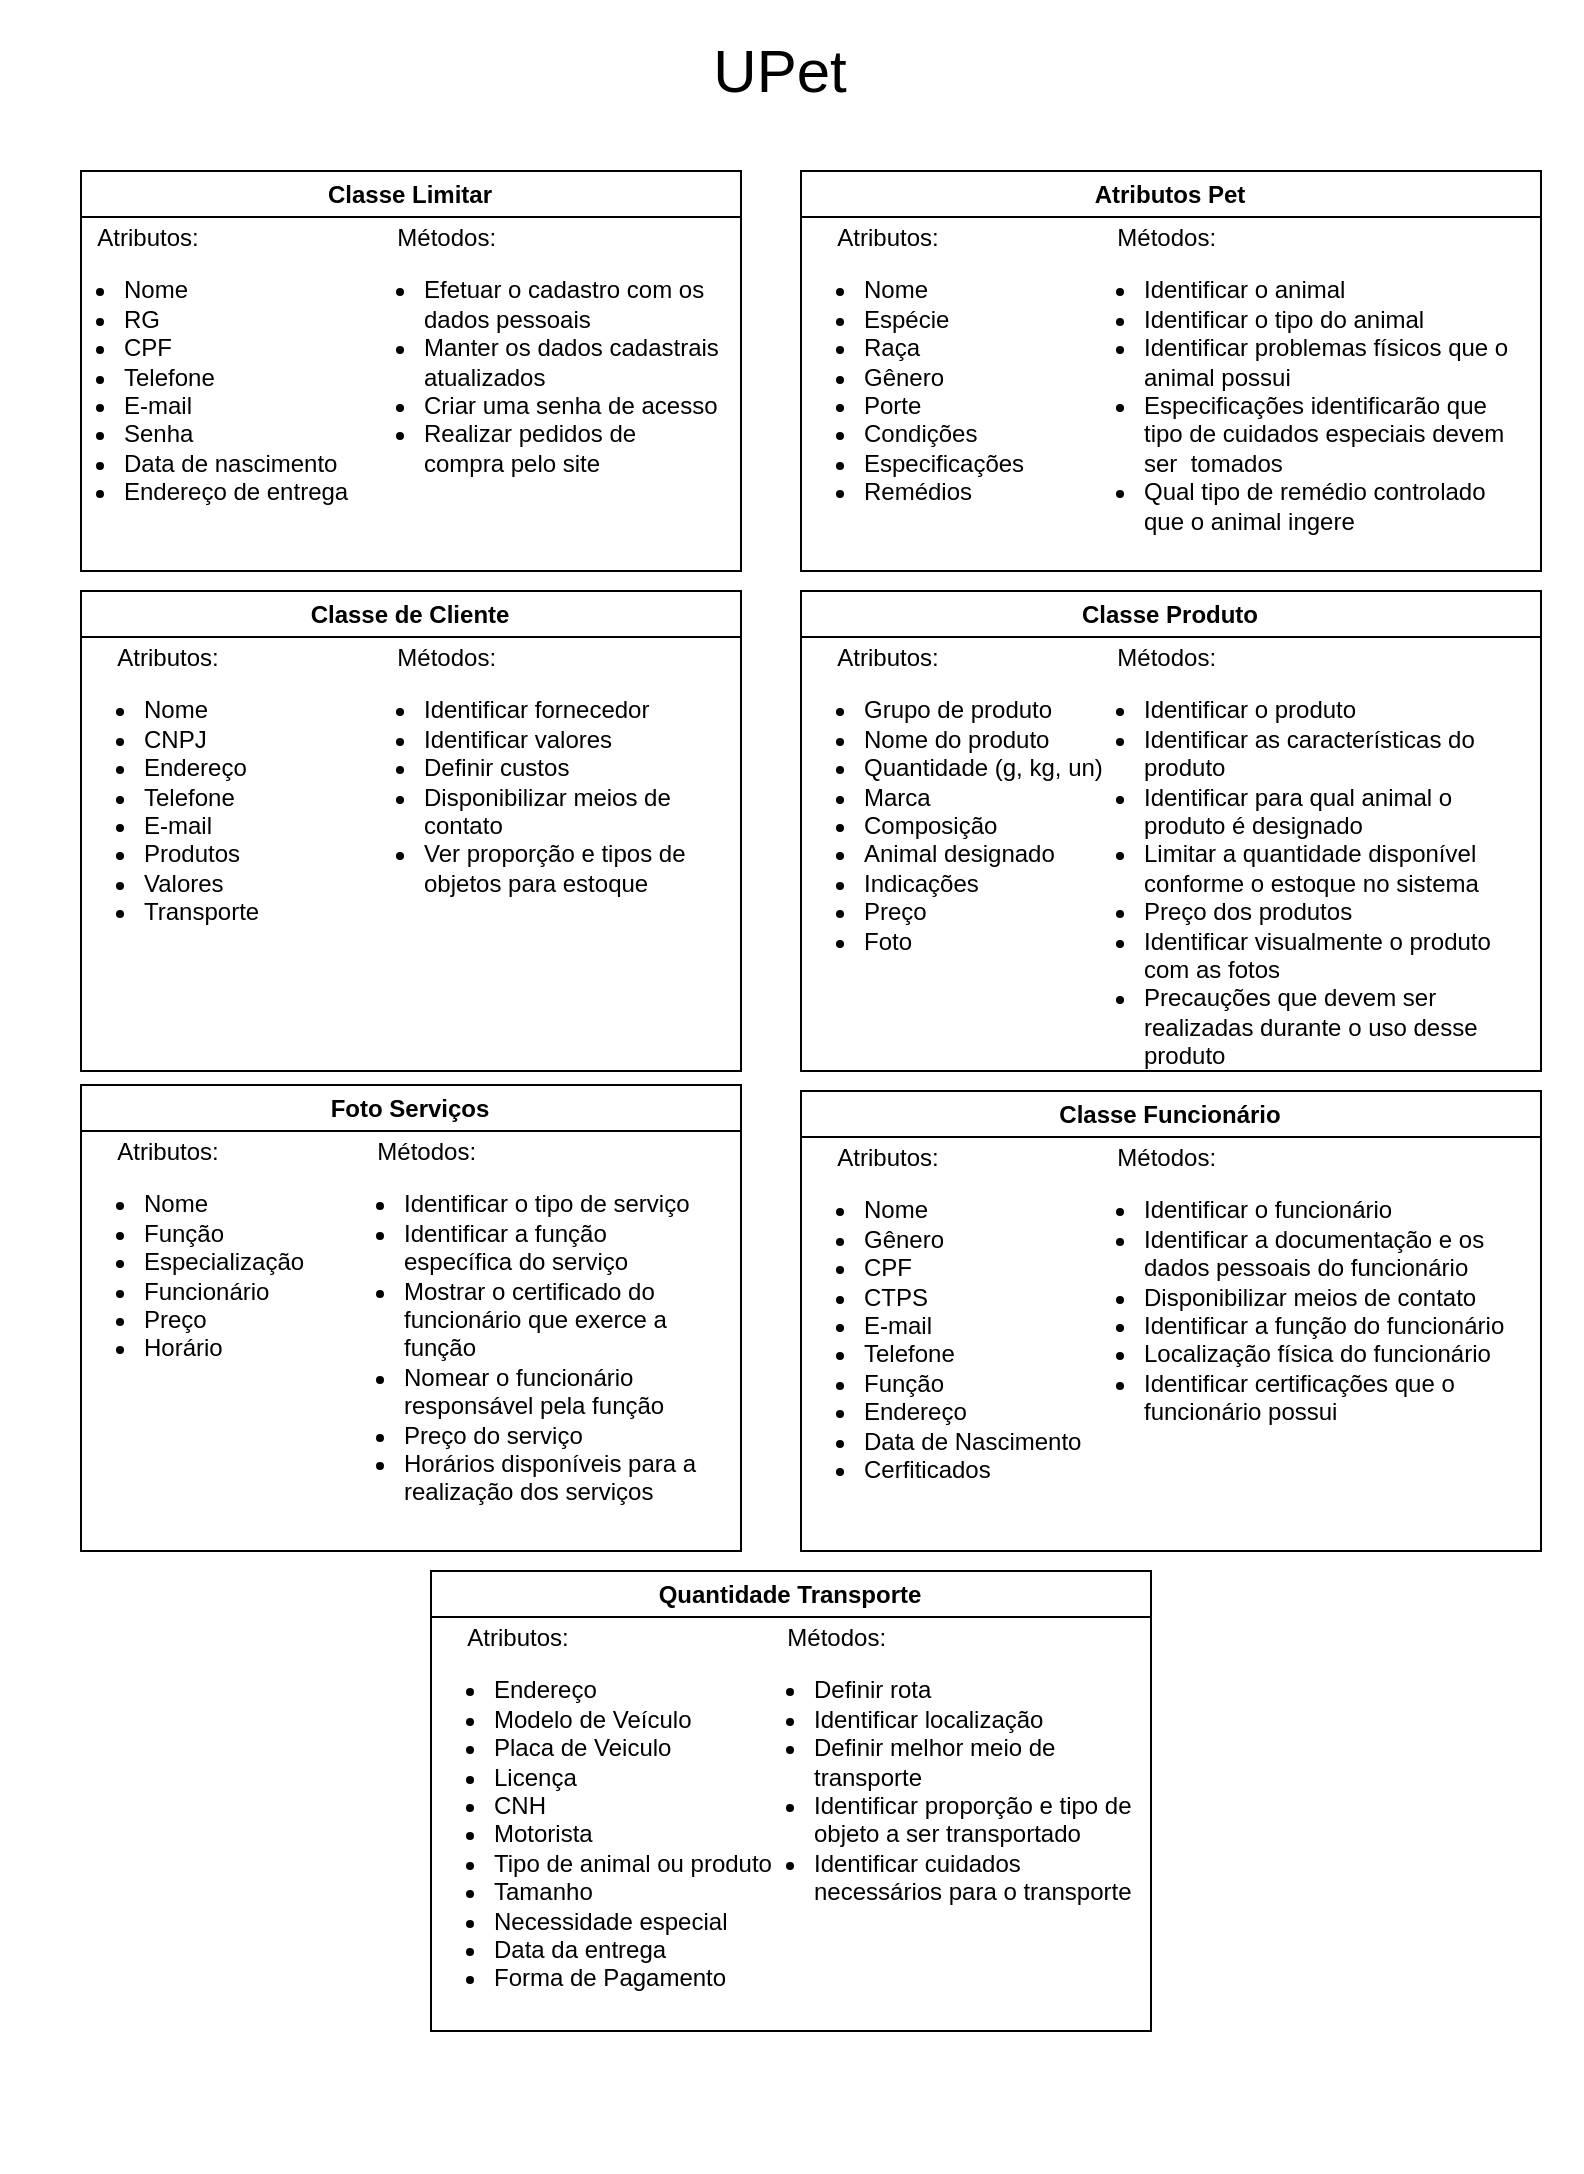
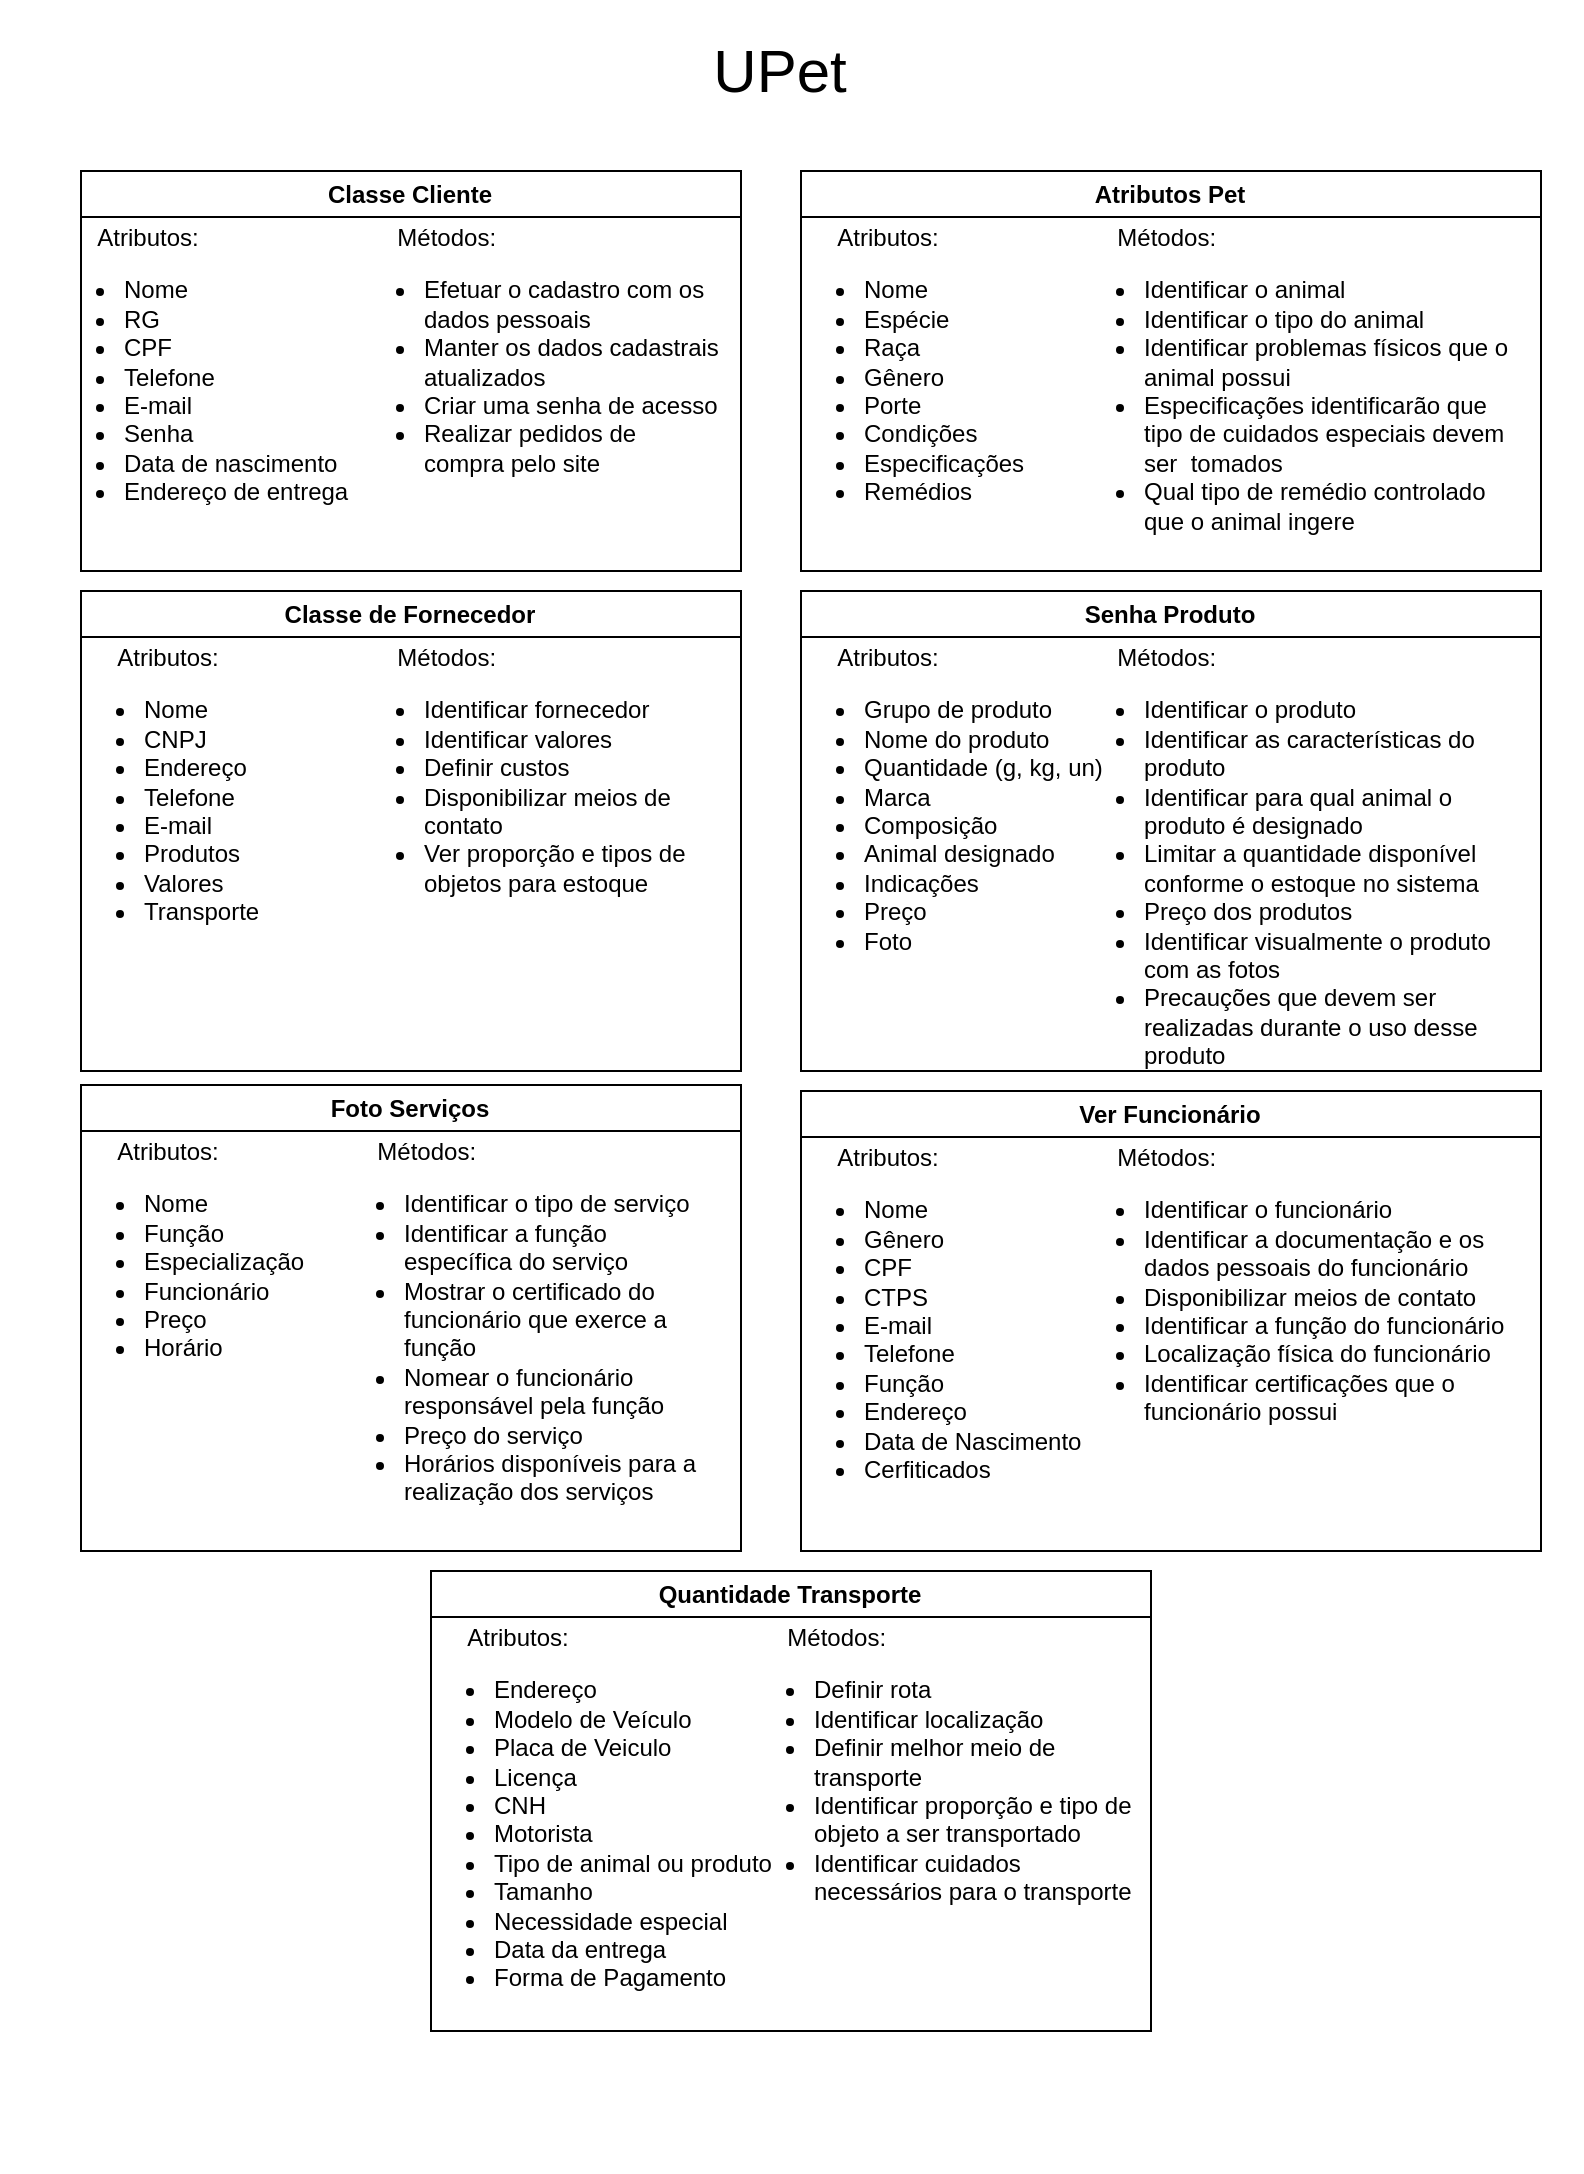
node "Classe Limitar": label "Classe Limitar" -> "Classe Cliente"
node "Classe de Cliente": label "Classe de Cliente" -> "Classe de Fornecedor"
node "Classe Produto": label "Classe Produto" -> "Senha Produto"
node "Classe Funcionário": label "Classe Funcionário" -> "Ver Funcionário"
